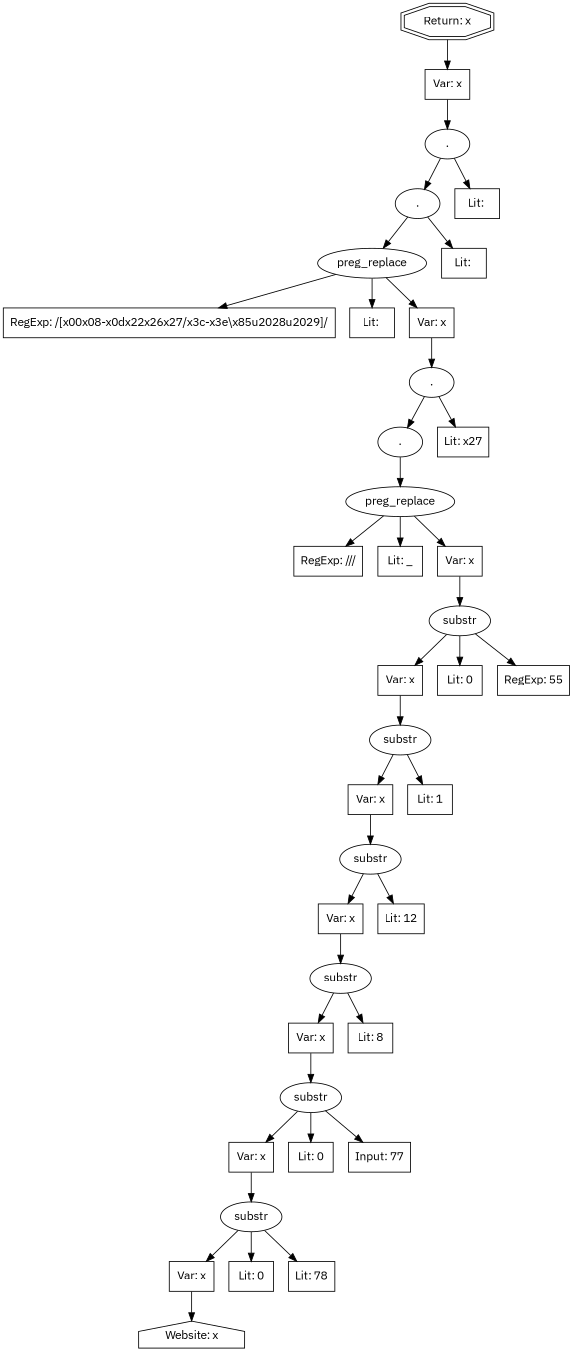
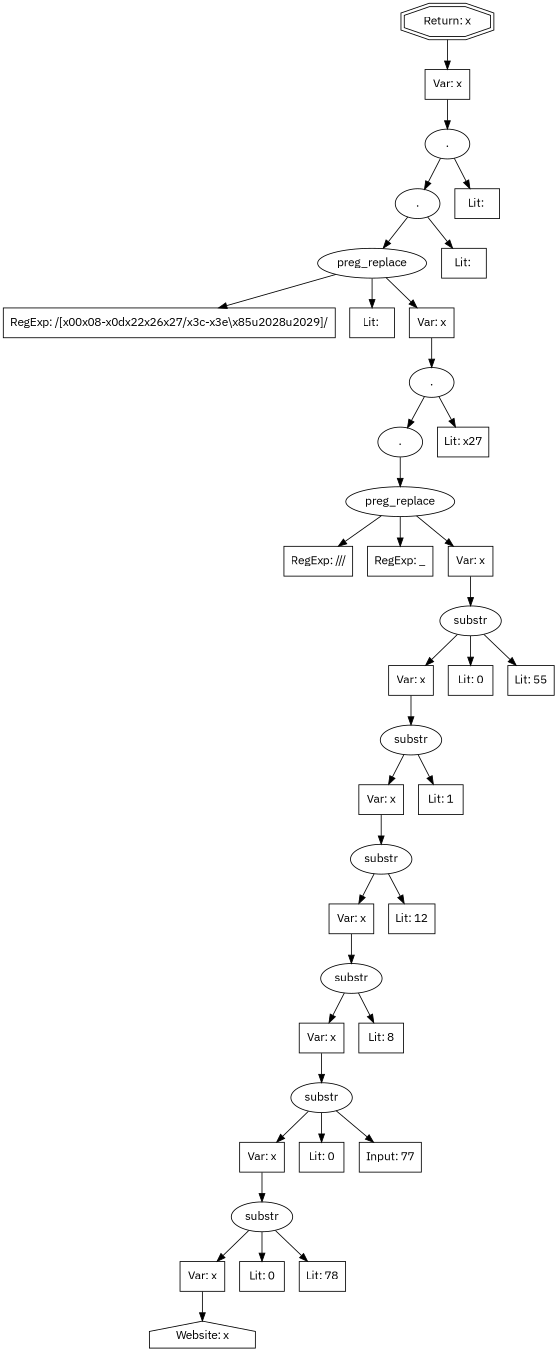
node "Lit: _": label "Lit: _" -> "RegExp: _"
node "RegExp: 55": label "RegExp: 55" -> "Lit: 55"
